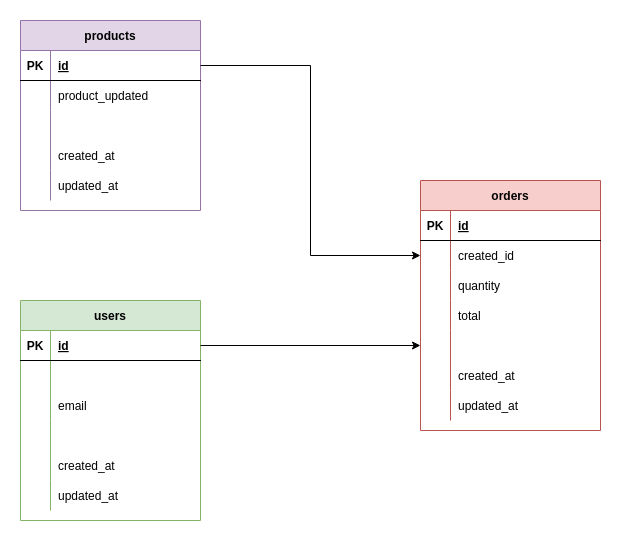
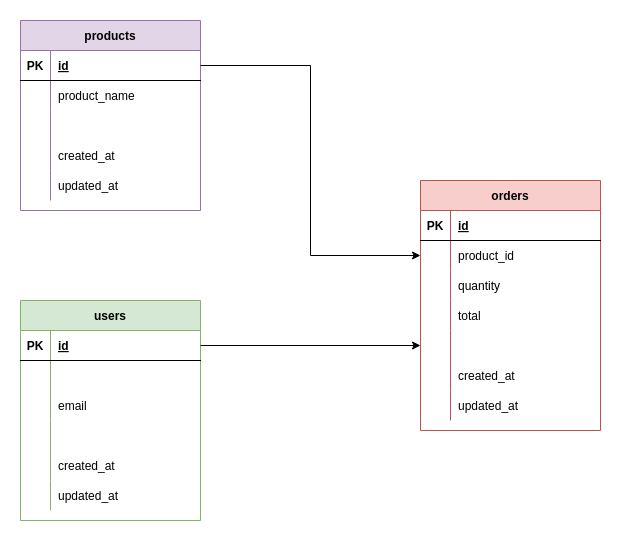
node "product_updated": label "product_updated" -> "product_name"
node "created_id": label "created_id" -> "product_id"
